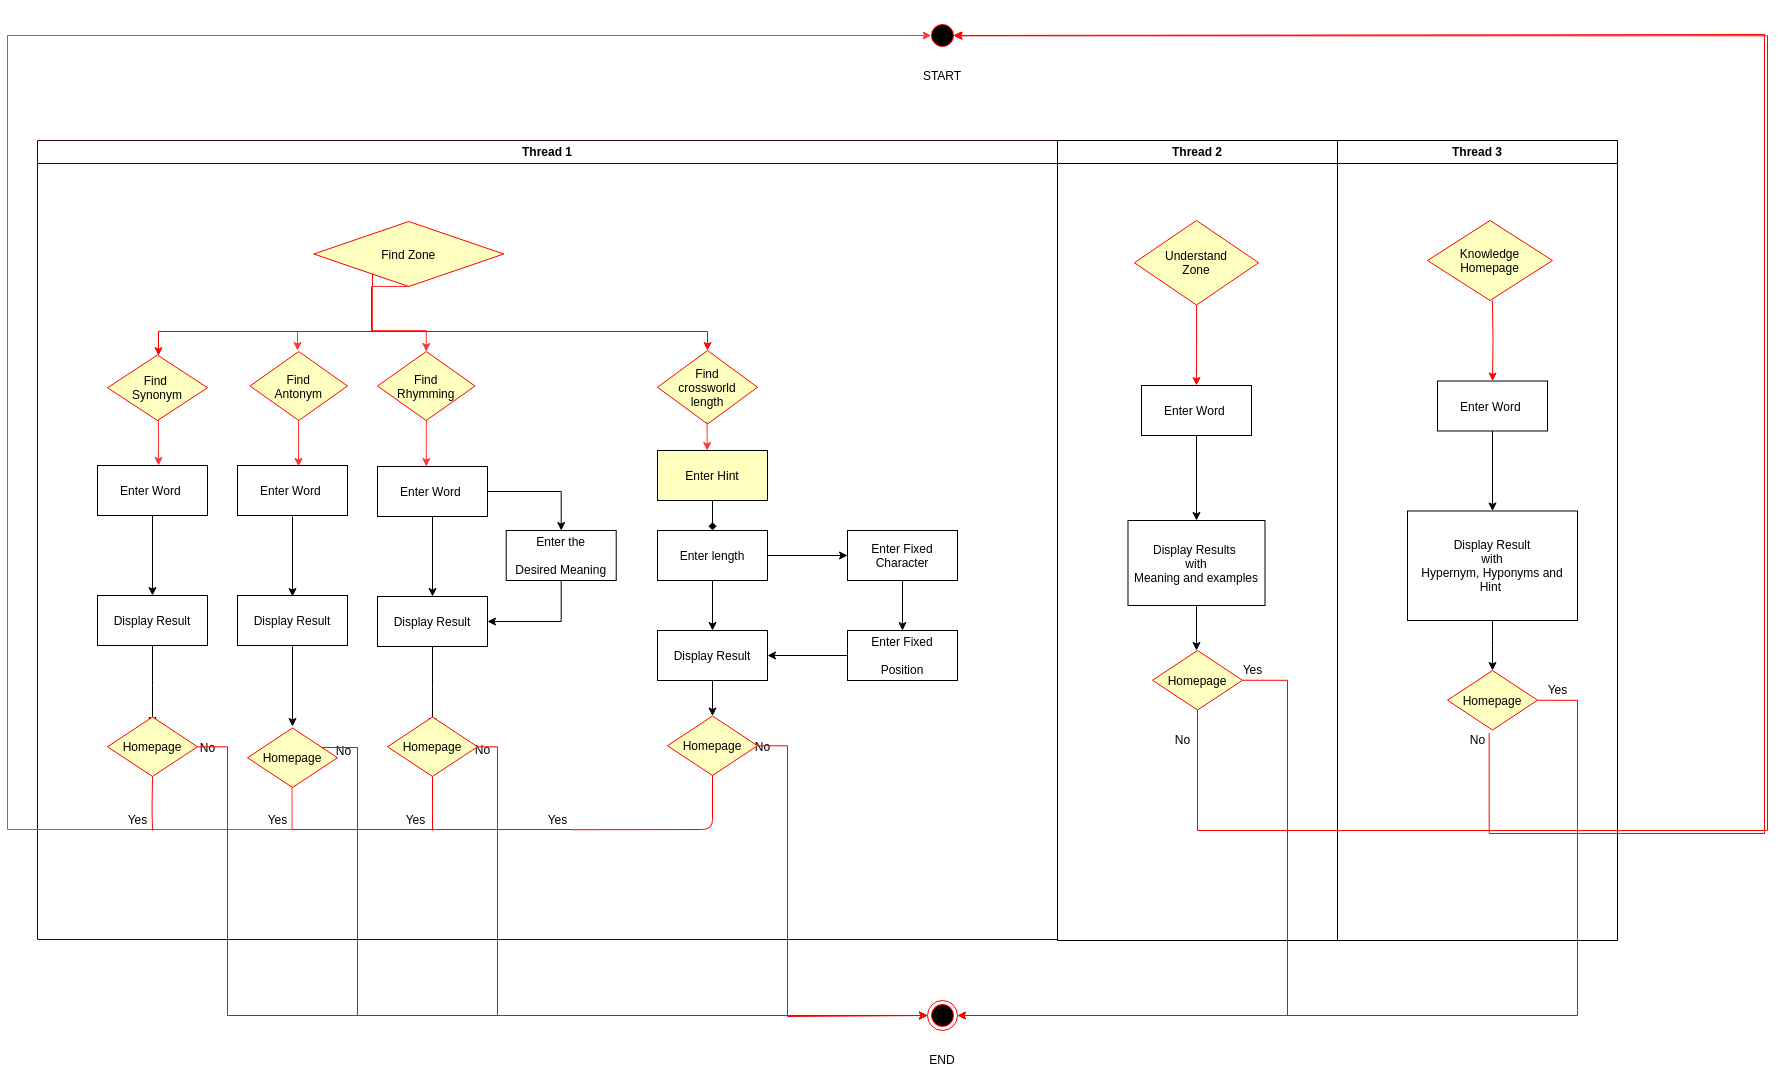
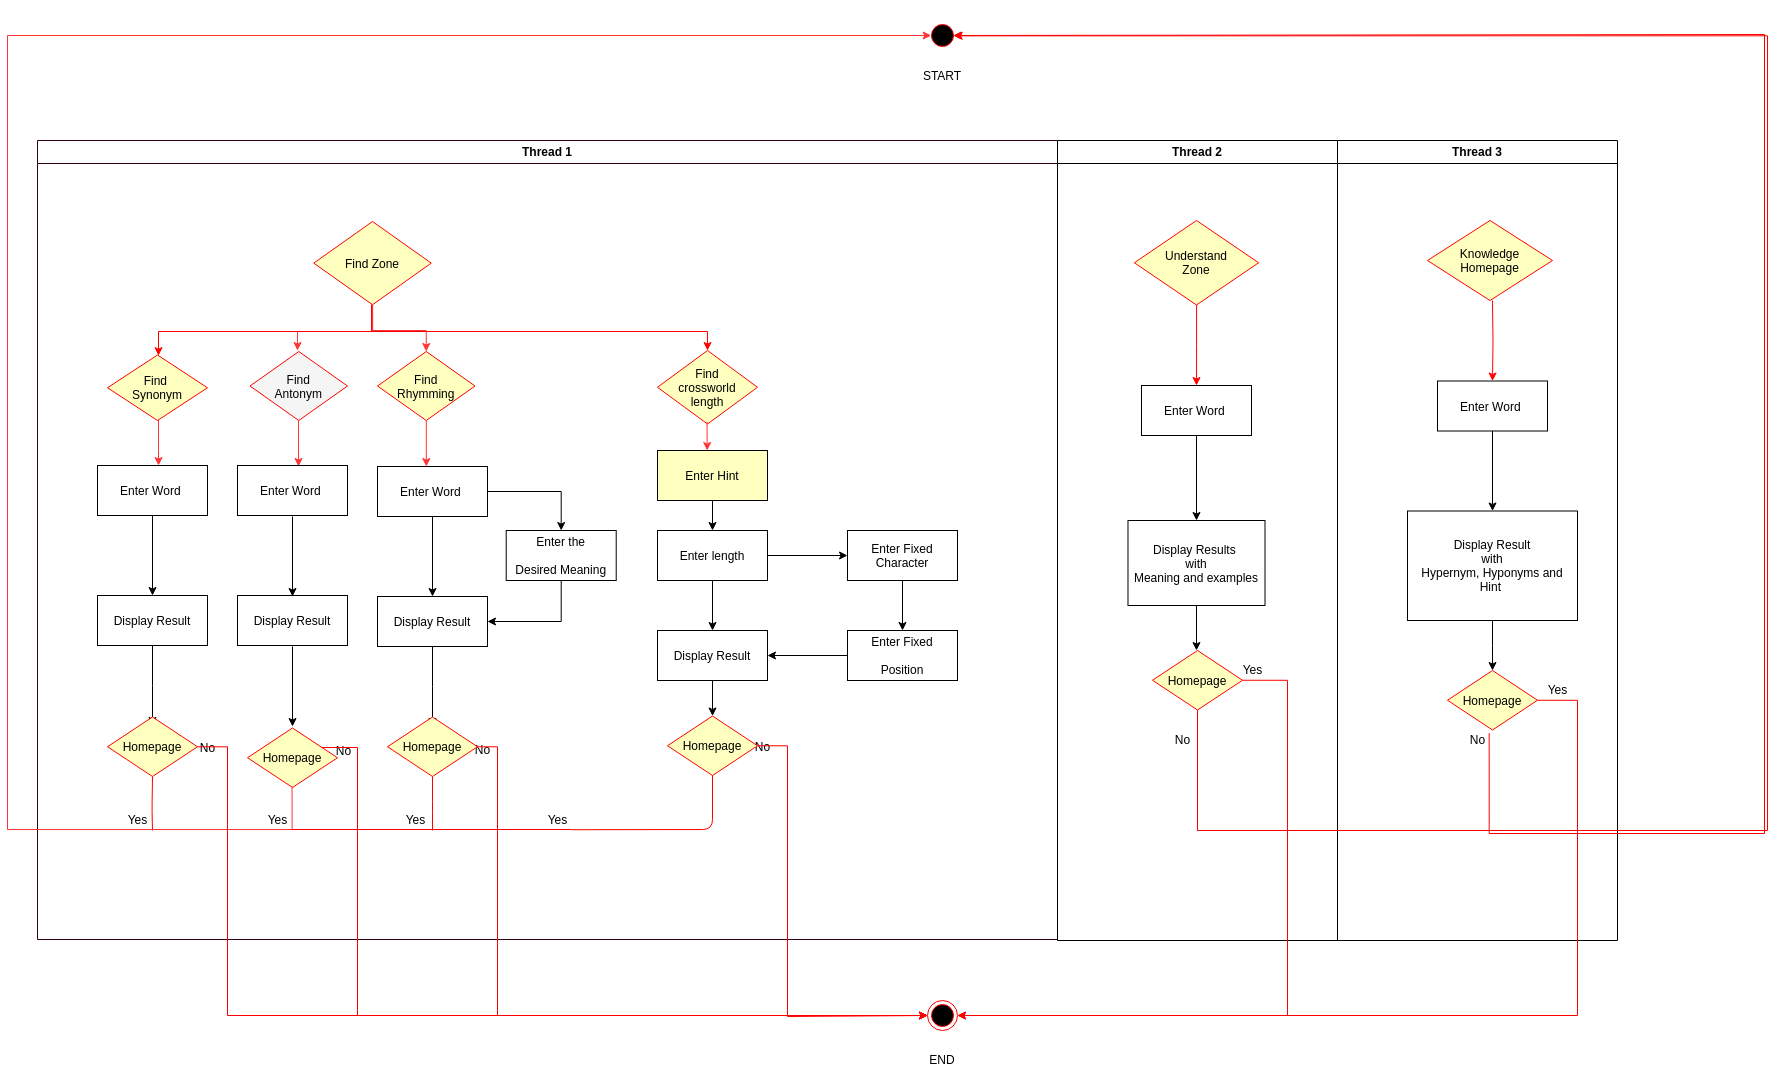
node "Find Zone": size 190x65 -> 118x83
node "Find Antonym": fillcolor #ffffc0 -> #f5f5f5
edge "Enter Hint" -> "Enter length": arrowhead diamond -> classic
